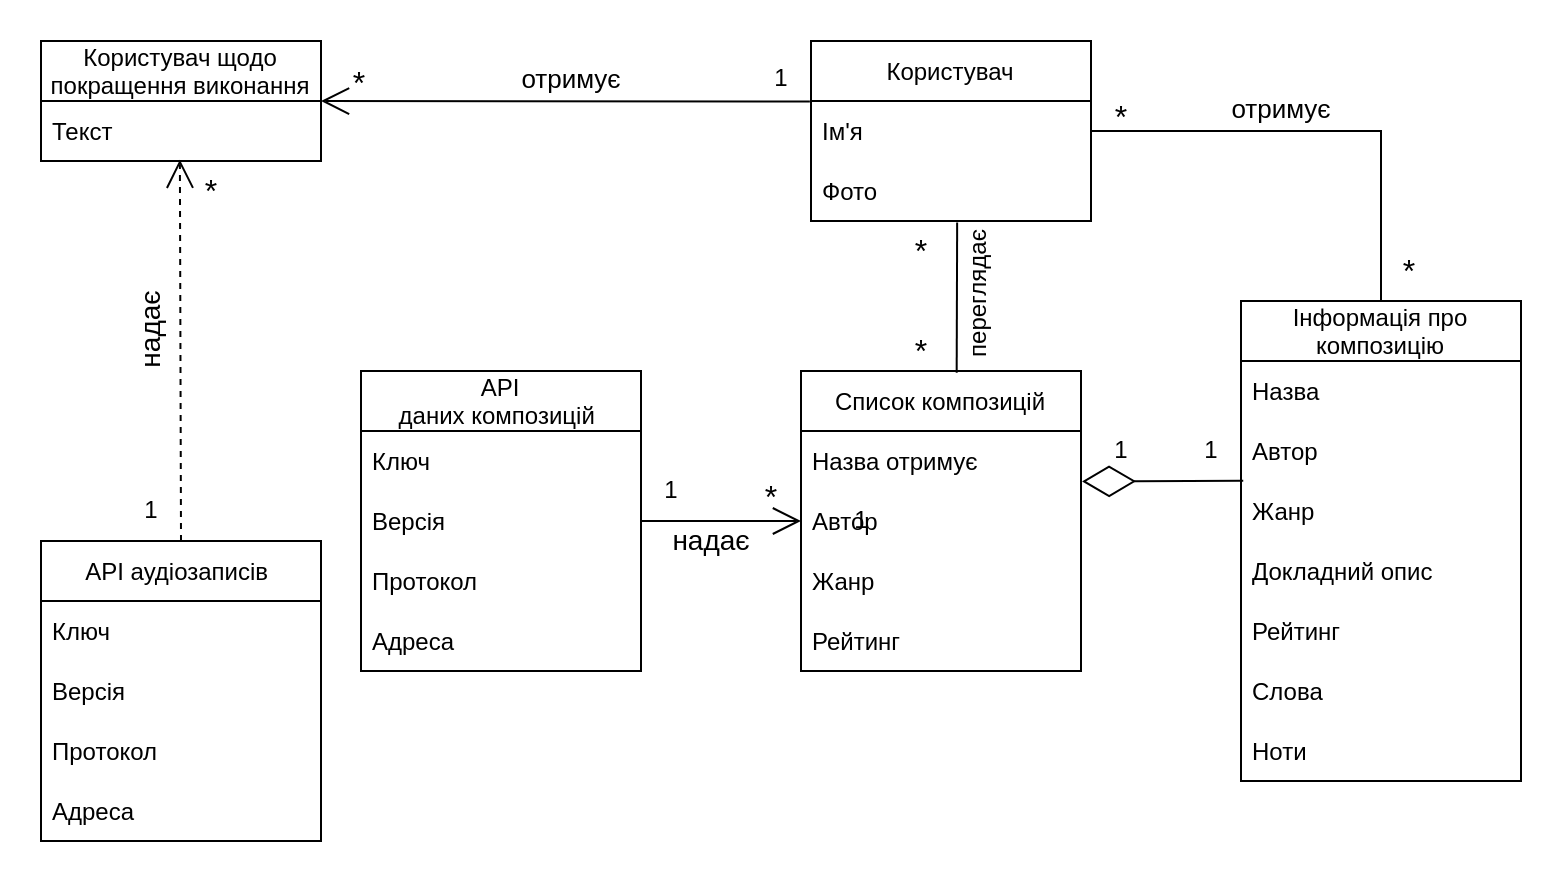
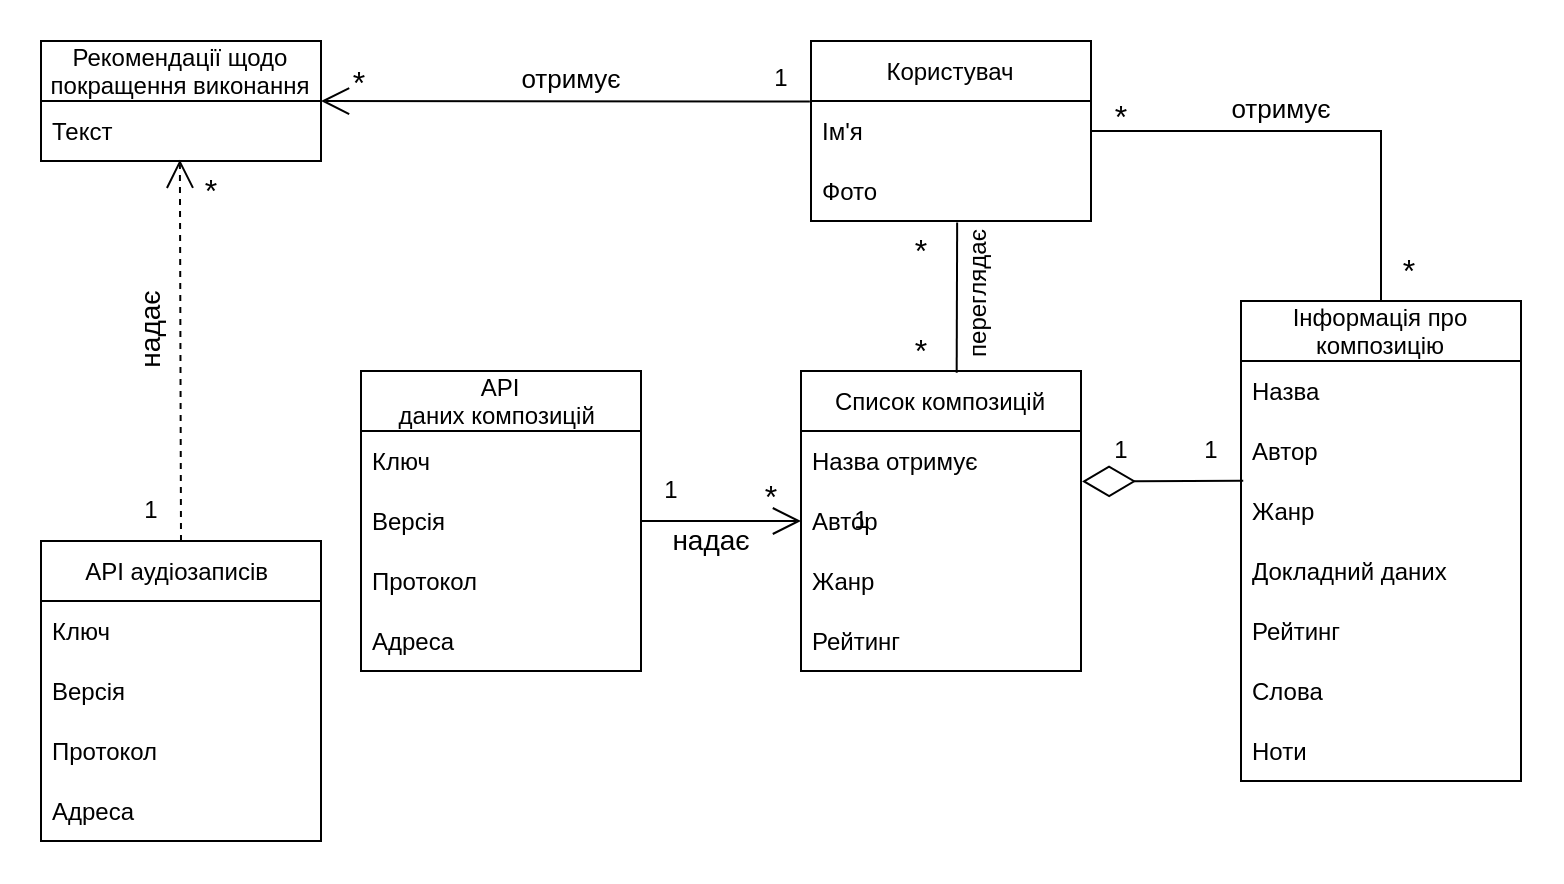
node "Користувач щодо покращення виконання": label "Користувач щодо покращення виконання" -> "Рекомендації щодо покращення виконання"
node "Докладний опис": label "Докладний опис" -> "Докладний даних"
